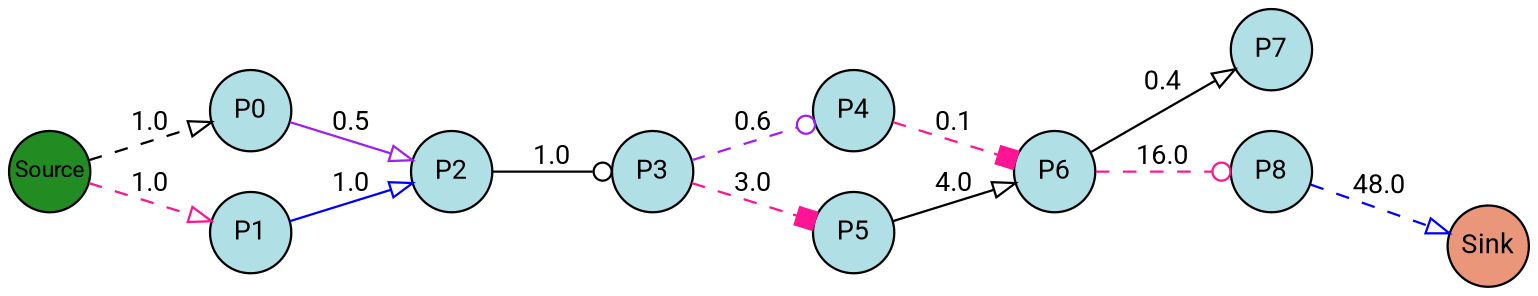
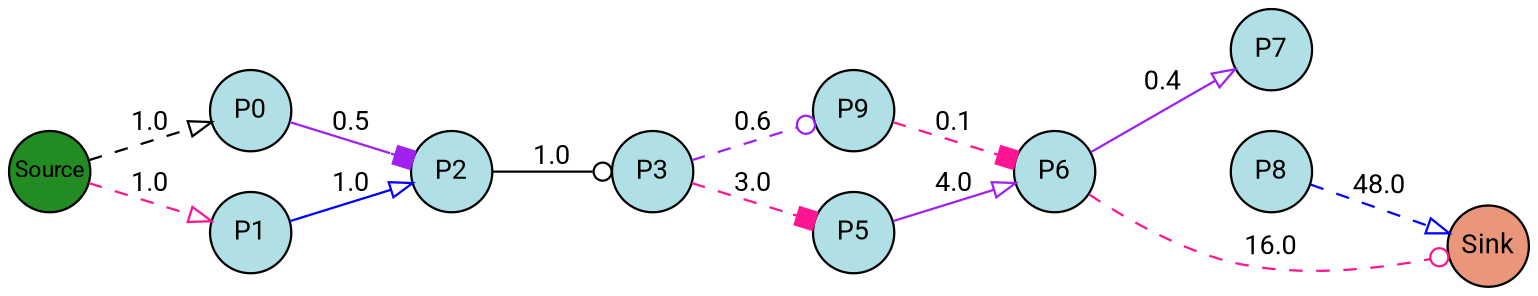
node "P4": label "P4" -> "P9"
edge "P6" -> "P7": color black -> purple
edge "P0" -> "P2": arrowhead onormal -> box
edge "P6" -> "P8": now "P6" -> "Sink"
edge "P5" -> "P6": color black -> purple
